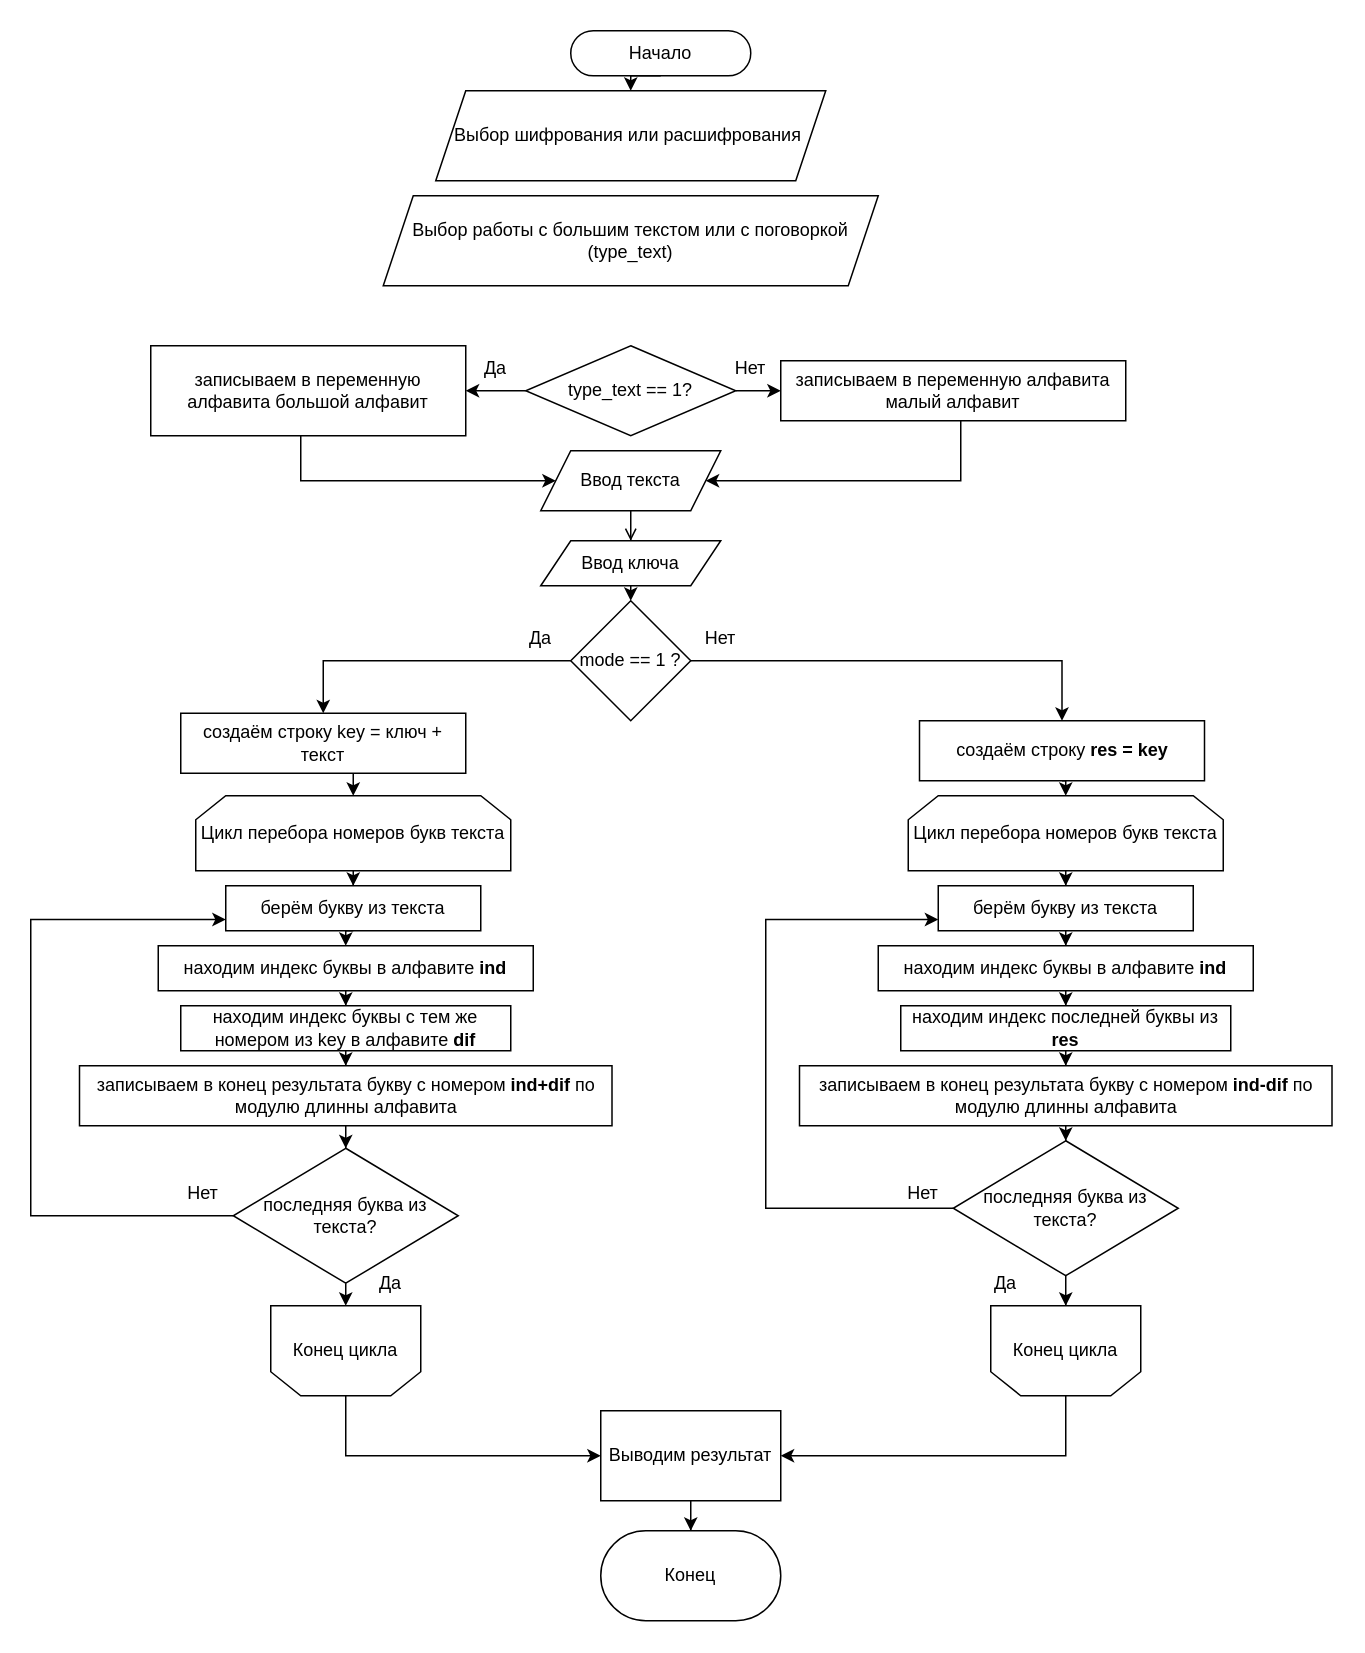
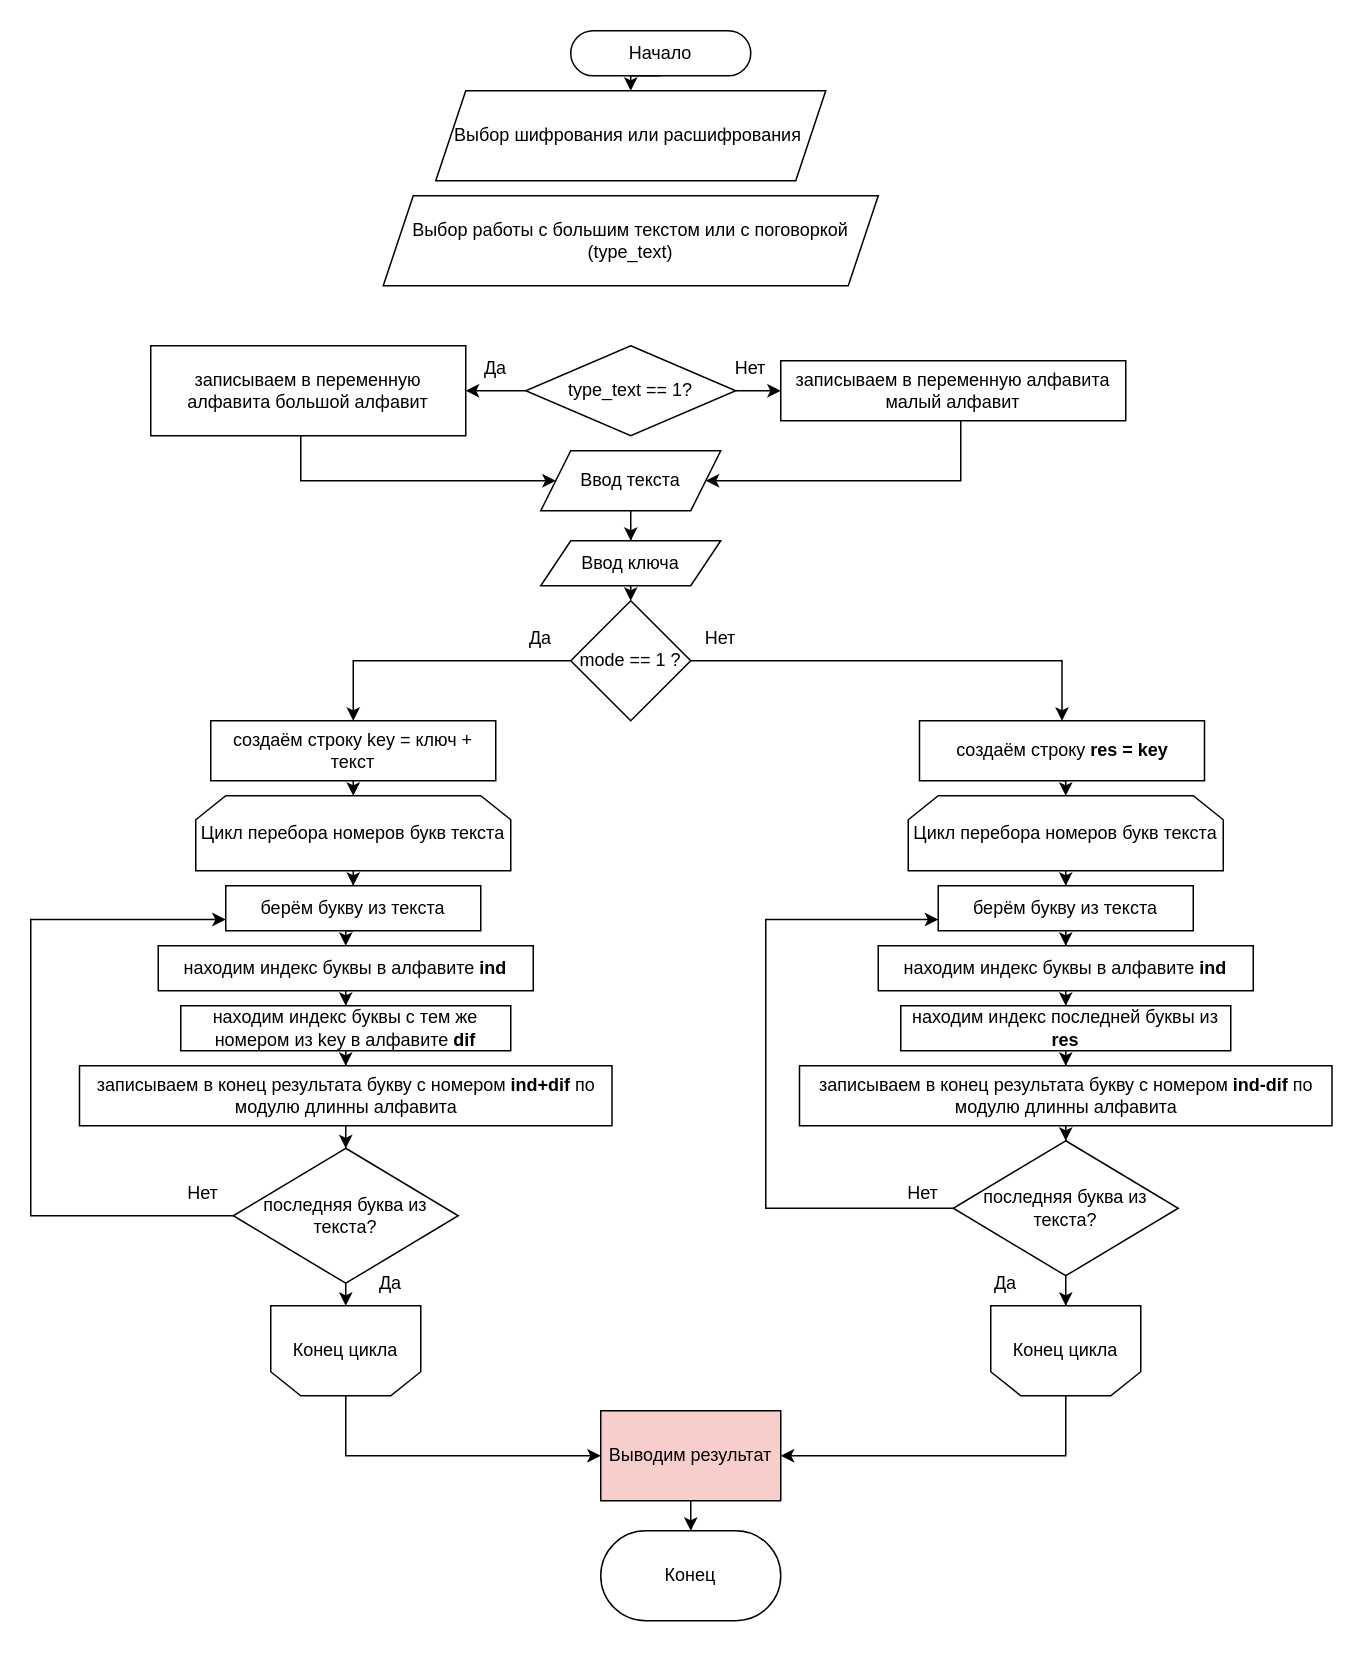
edge "Ввод текста" -> "Ввод ключа": arrowhead open -> classic
node "создаём строку key = ключ + текст": moved (323, 743) -> (353, 751)
node "Выводим результат": fillcolor #ffffff -> #f8cecc
